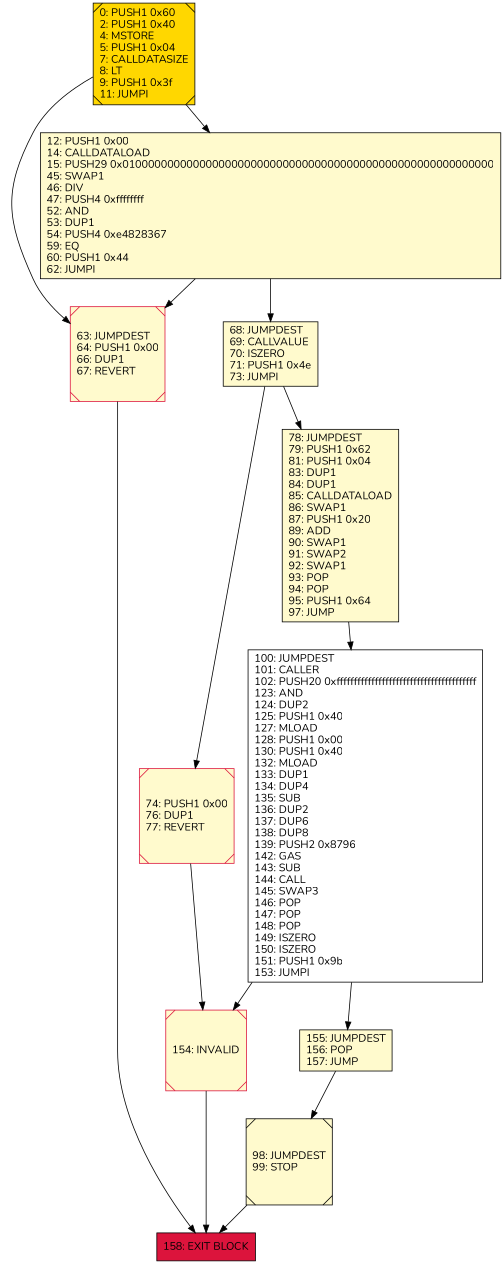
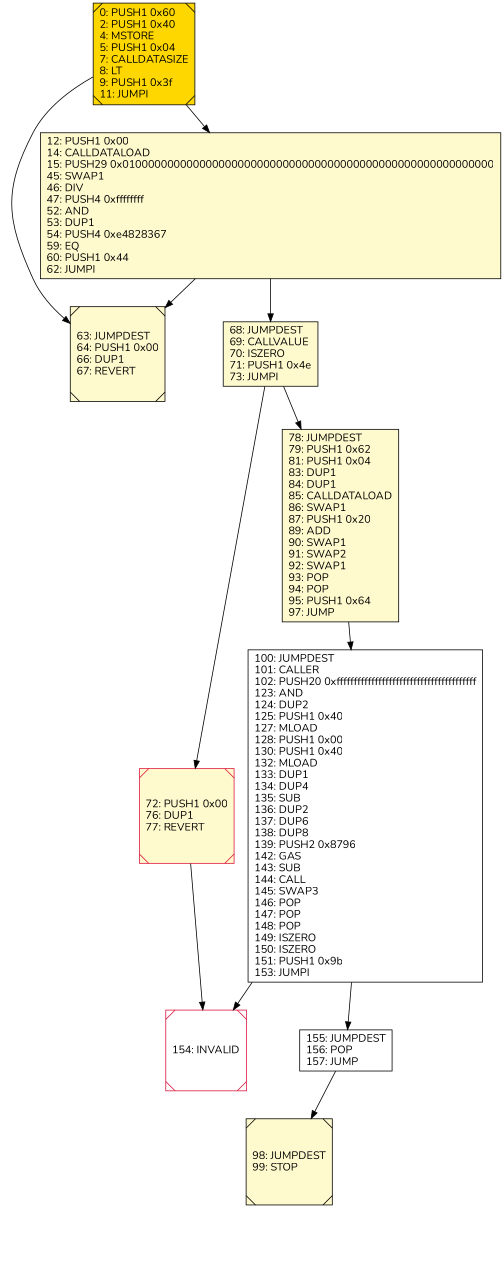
node "63: JUMPDEST 64: PUSH1 0x00 66: DUP1 67: REVERT": color crimson -> black
node "74: PUSH1 0x00 76: DUP1 77: REVERT": label "74: PUSH1 0x00 76: DUP1 77: REVERT" -> "72: PUSH1 0x00 76: DUP1 77: REVERT"
node "154: INVALID": fillcolor lemonchiffon -> white
node "155: JUMPDEST 156: POP 157: JUMP": fillcolor lemonchiffon -> white
node "158: EXIT BLOCK": removed
